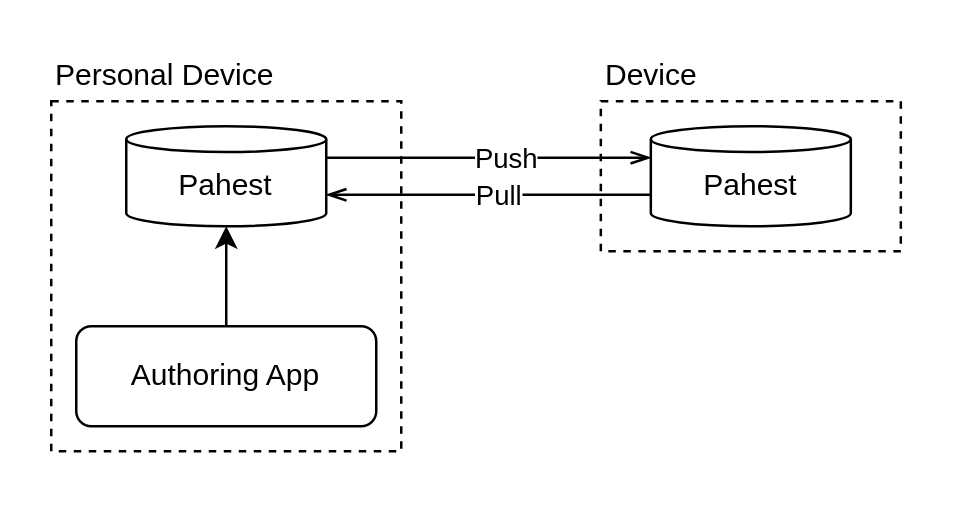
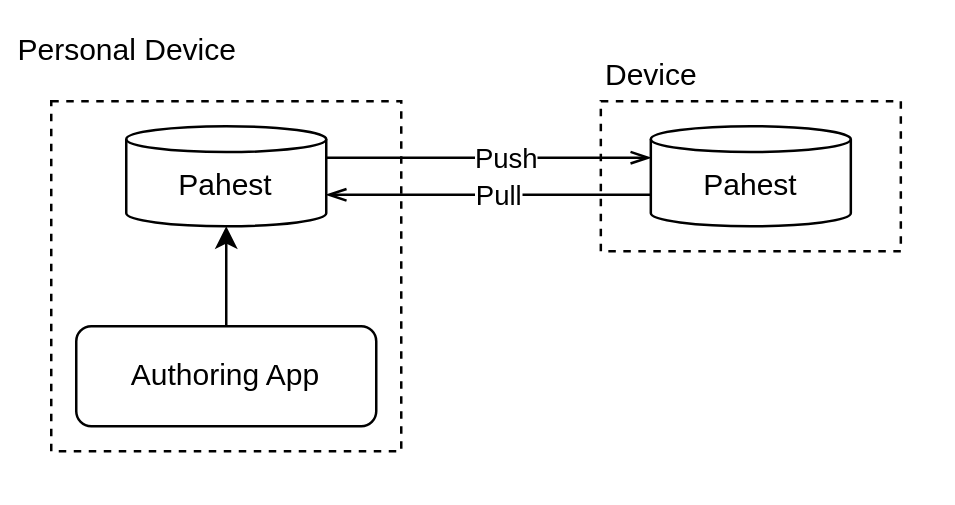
node "Personal Device": moved (226, 76) -> (189, 51)
